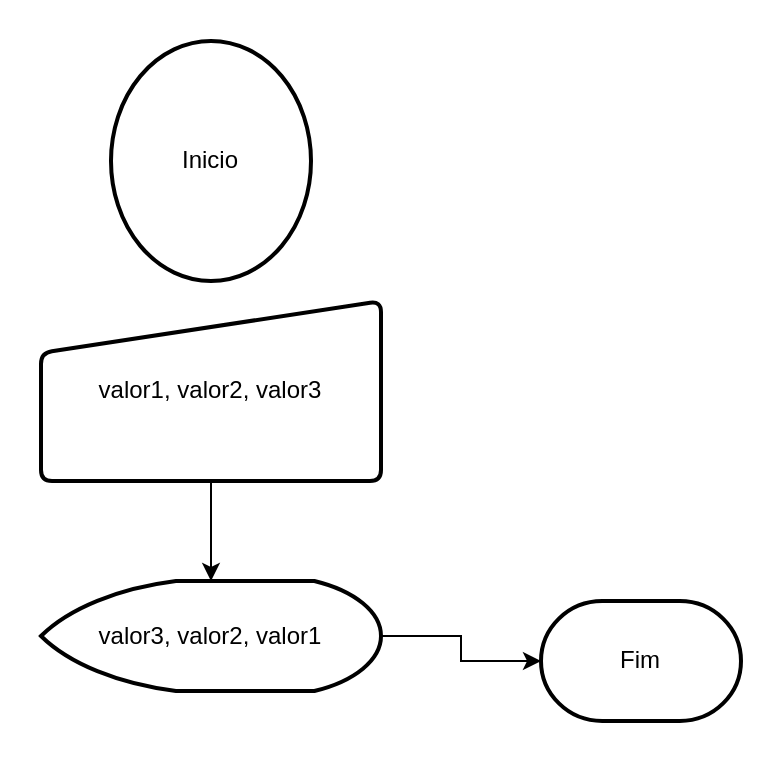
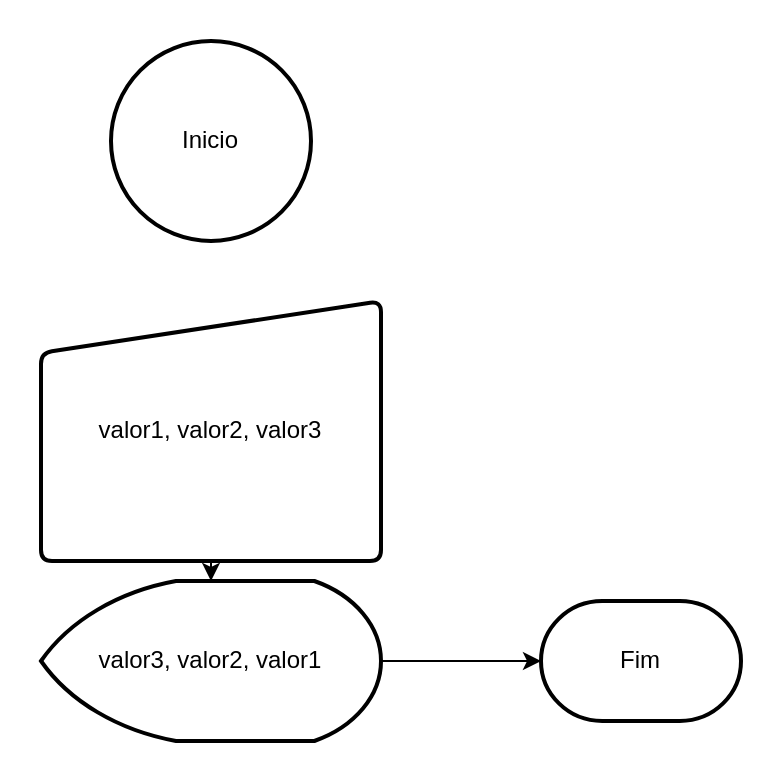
node "Inicio": size 200x240 -> 200x200
node "valor1, valor2, valor3": size 340x180 -> 340x260
node "valor3, valor2, valor1": size 340x110 -> 340x160
